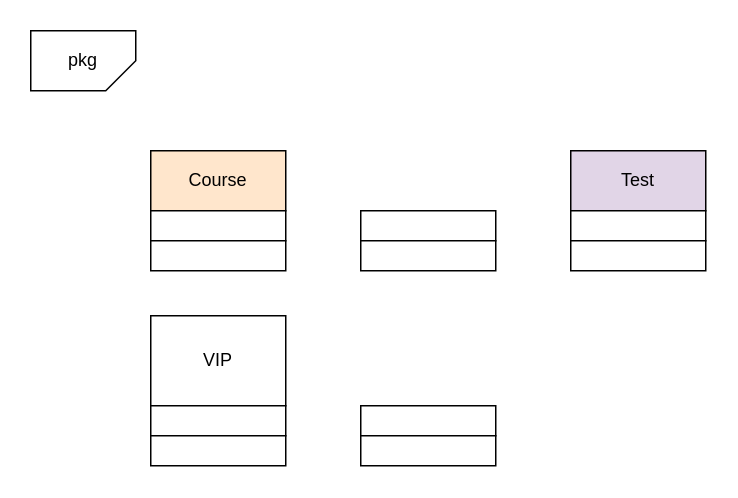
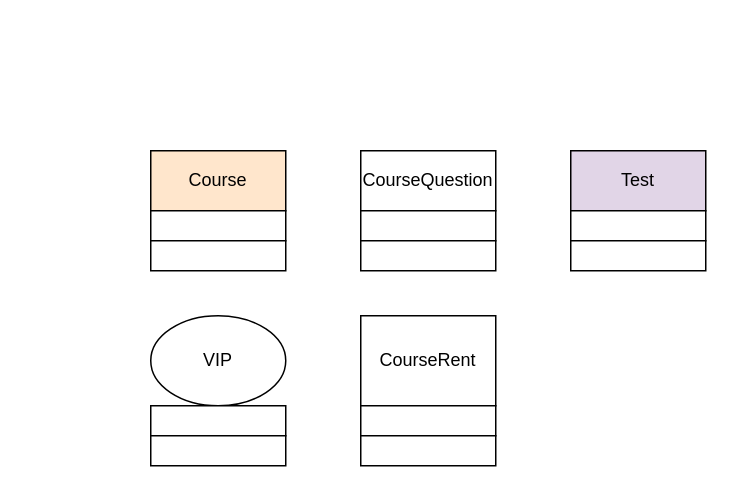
node "pkg": removed
node "CourseQuestion": added
node "VIP": shape rectangle -> ellipse
node "CourseRent": added
